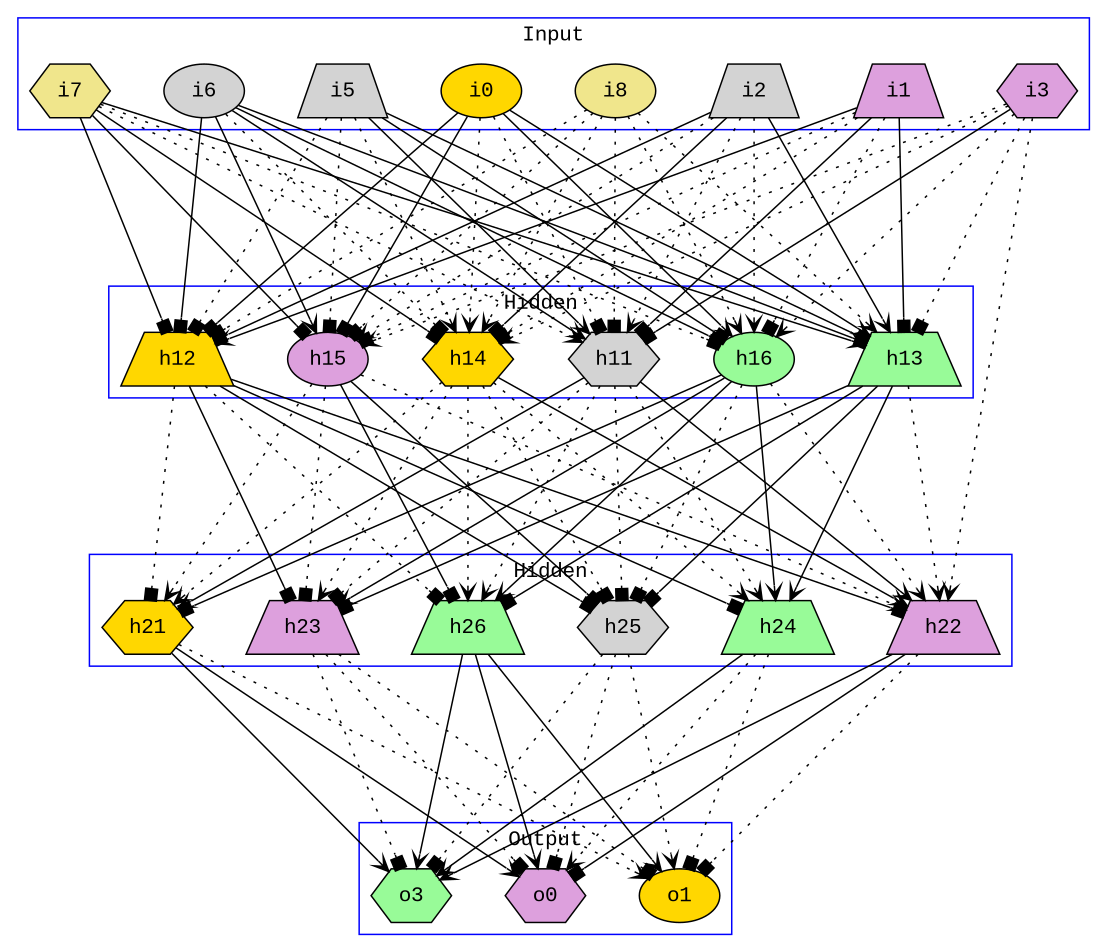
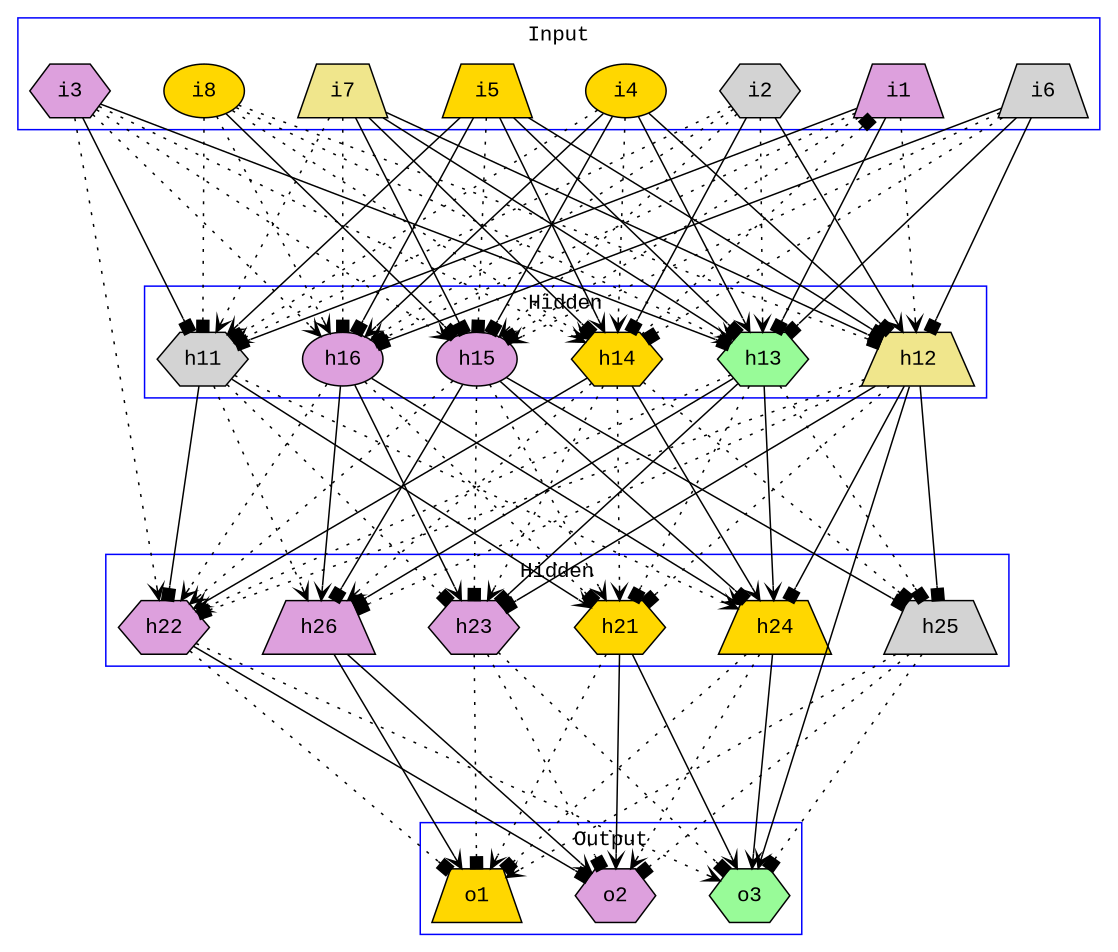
node "i7": shape hexagon -> trapezium
node "i6": shape ellipse -> trapezium
node "i5": fillcolor lightgrey -> gold
node "i0": label "i0" -> "i4"
node "i8": fillcolor khaki -> gold
node "i2": shape trapezium -> hexagon
edge "i1" -> "h12": style solid -> dotted
edge "i1" -> "h14": reversed
edge "i8" -> "h15": style dotted -> solid
edge "i6" -> "h15": style solid -> dotted
edge "i2" -> "h13": style solid -> dotted
edge "i5" -> "h12": style dotted -> solid
edge "i3" -> "h13": style dotted -> solid
edge "i6" -> "h11": removed
edge "i5" -> "h14": style dotted -> solid
edge "i2" -> "h12": arrowhead box -> vee
node "h12": fillcolor gold -> khaki
node "h16": fillcolor palegreen -> plum
node "h13": shape trapezium -> hexagon
edge "h11" -> "h25": removed
edge "h16" -> "h25": removed
edge "h13" -> "h21": added
edge "h13" -> "h25": style solid -> dotted
edge "h12" -> "h22": style solid -> dotted
edge "h11" -> "h22": arrowhead vee -> box
edge "h15" -> "h24": added
edge "h14" -> "h24": style dotted -> solid
edge "h16" -> "h21": style solid -> dotted
node "h23": shape trapezium -> hexagon
node "h26": fillcolor palegreen -> plum
node "h25": shape hexagon -> trapezium
node "h24": fillcolor palegreen -> gold
node "h22": shape trapezium -> hexagon
edge "h26" -> "o3": now "h12" -> "o3"
edge "h22" -> "o3": style solid -> dotted
node "o0": label "o0" -> "o2"
node "o1": shape ellipse -> trapezium
